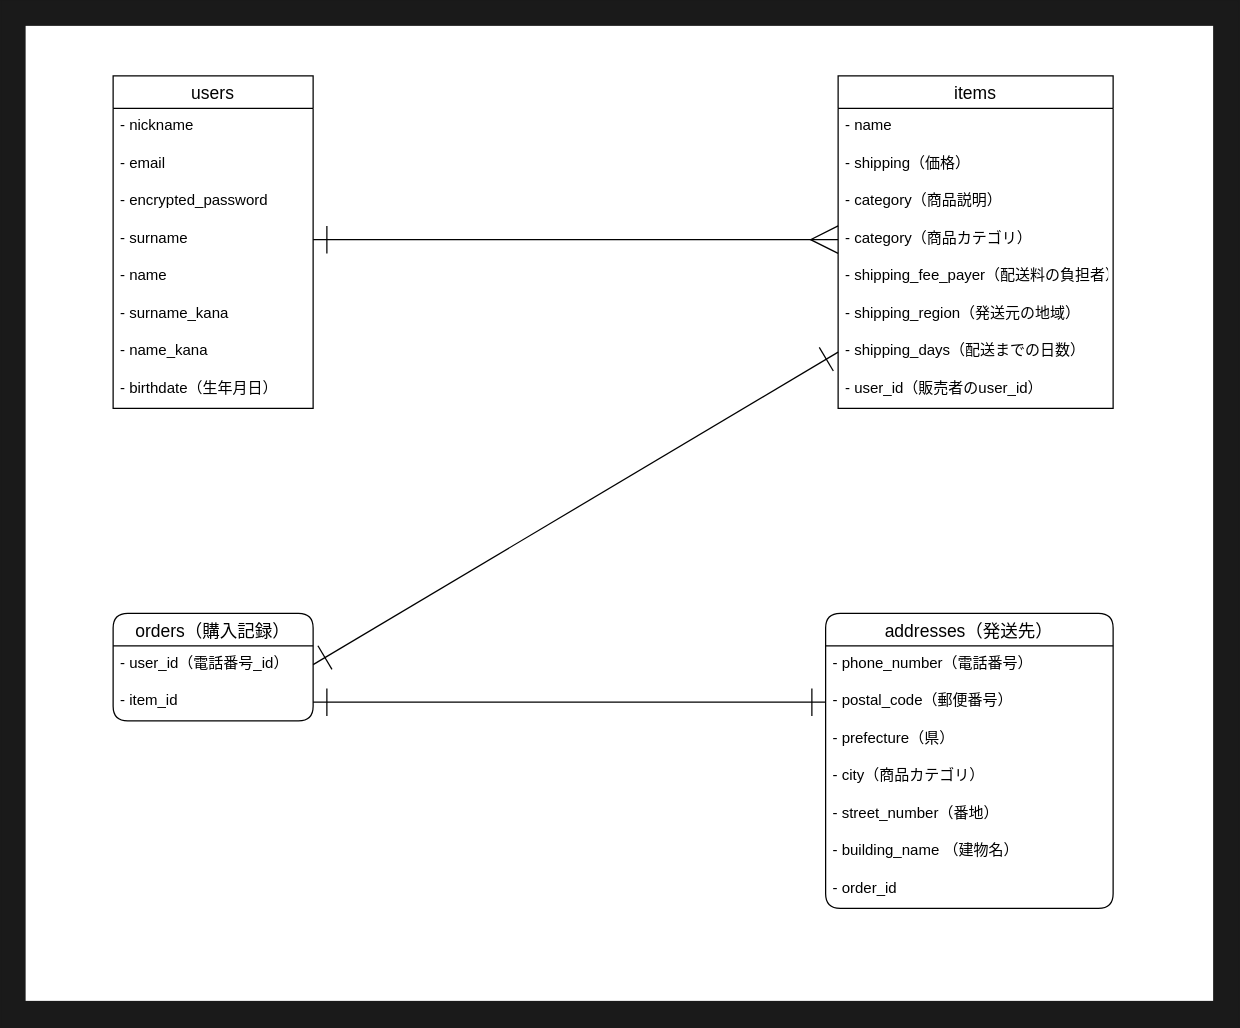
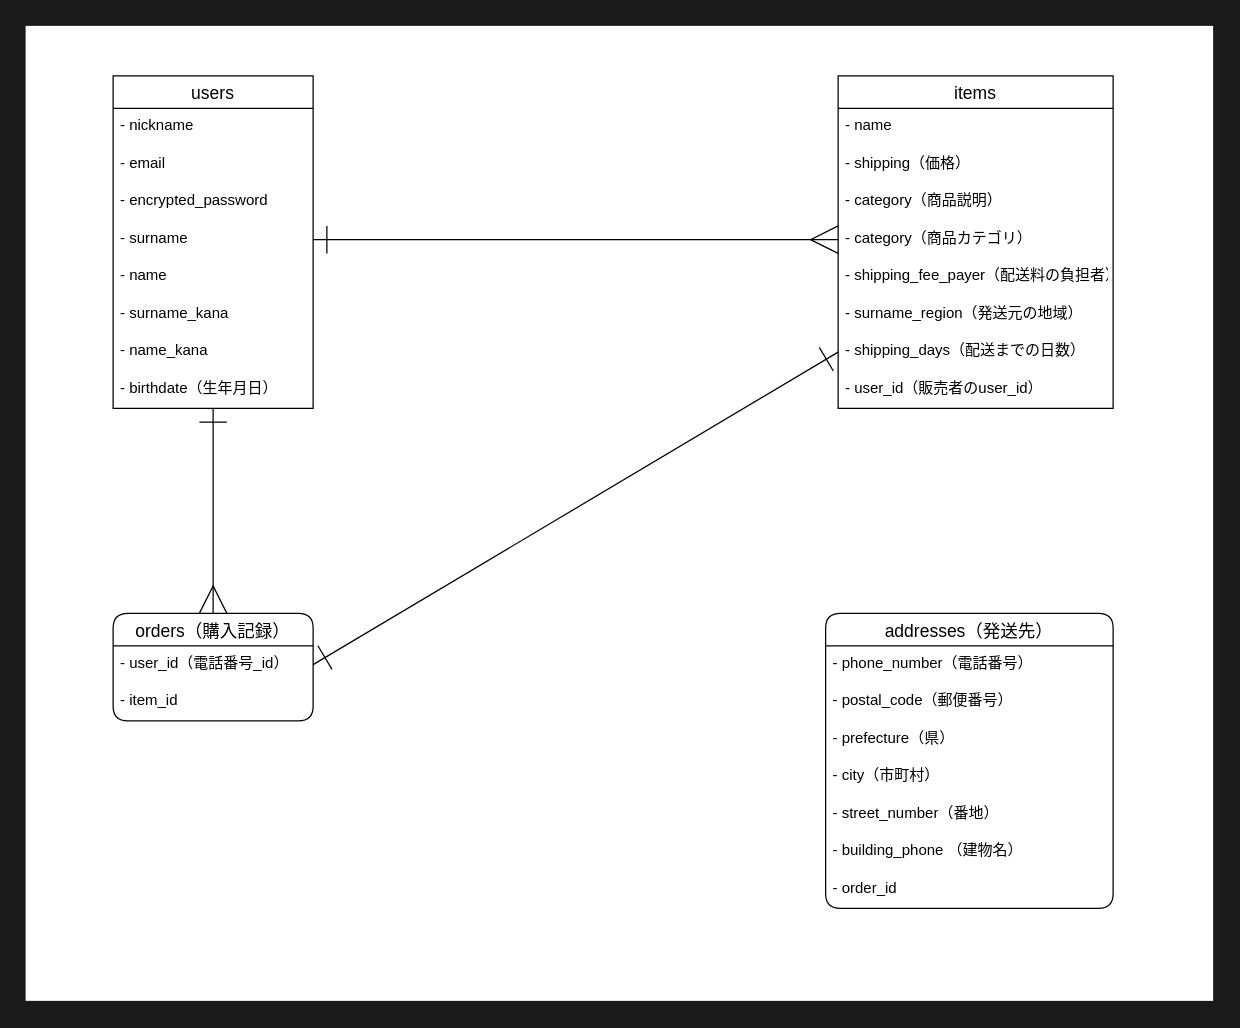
node "- shipping_region（発送元の地域）": label "- shipping_region（発送元の地域）" -> "- surname_region（発送元の地域）"
edge "- birthdate（生年月日）" -- "orders（購入記録）": added
edge "- item_id" -- "- postal_code（郵便番号）": removed
node "- city（商品カテゴリ）": label "- city（商品カテゴリ）" -> "- city（市町村）"
node "- building_name （建物名）": label "- building_name （建物名）" -> "- building_phone （建物名）"
